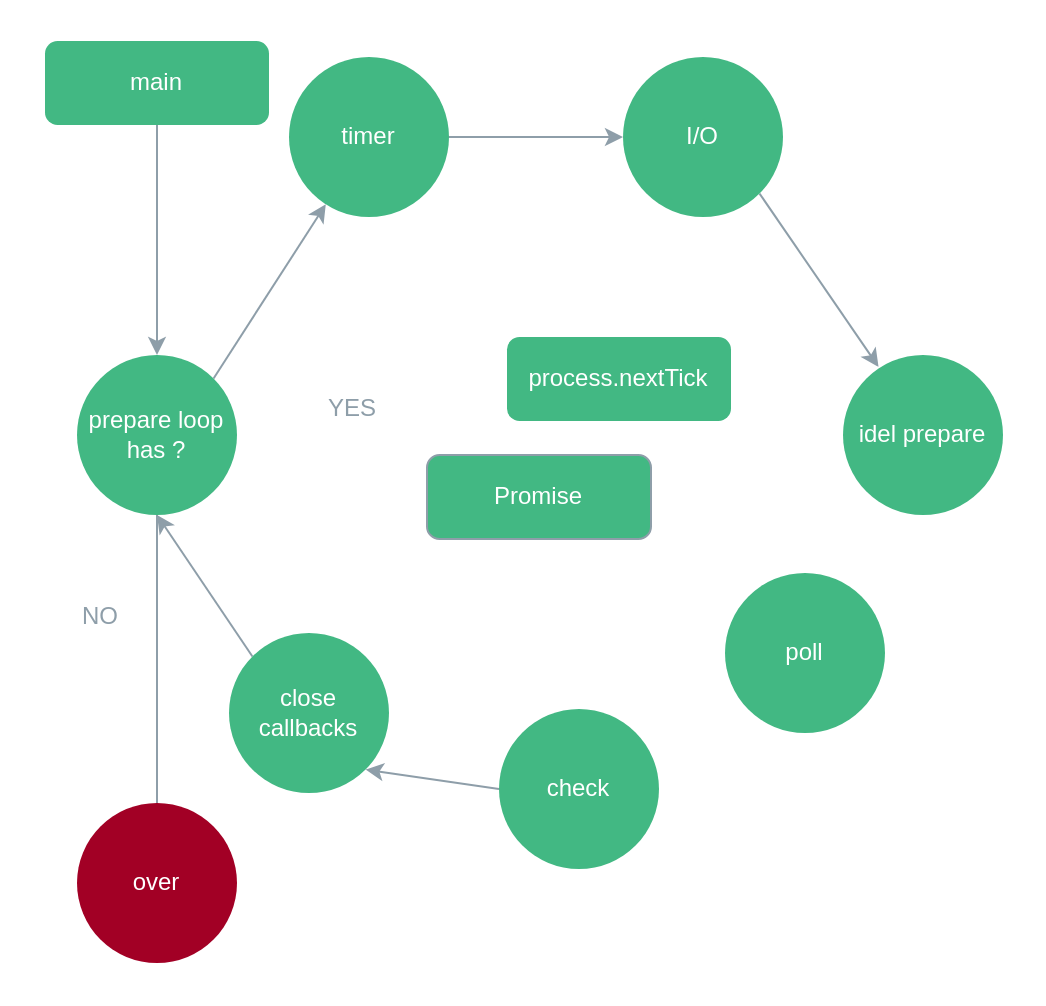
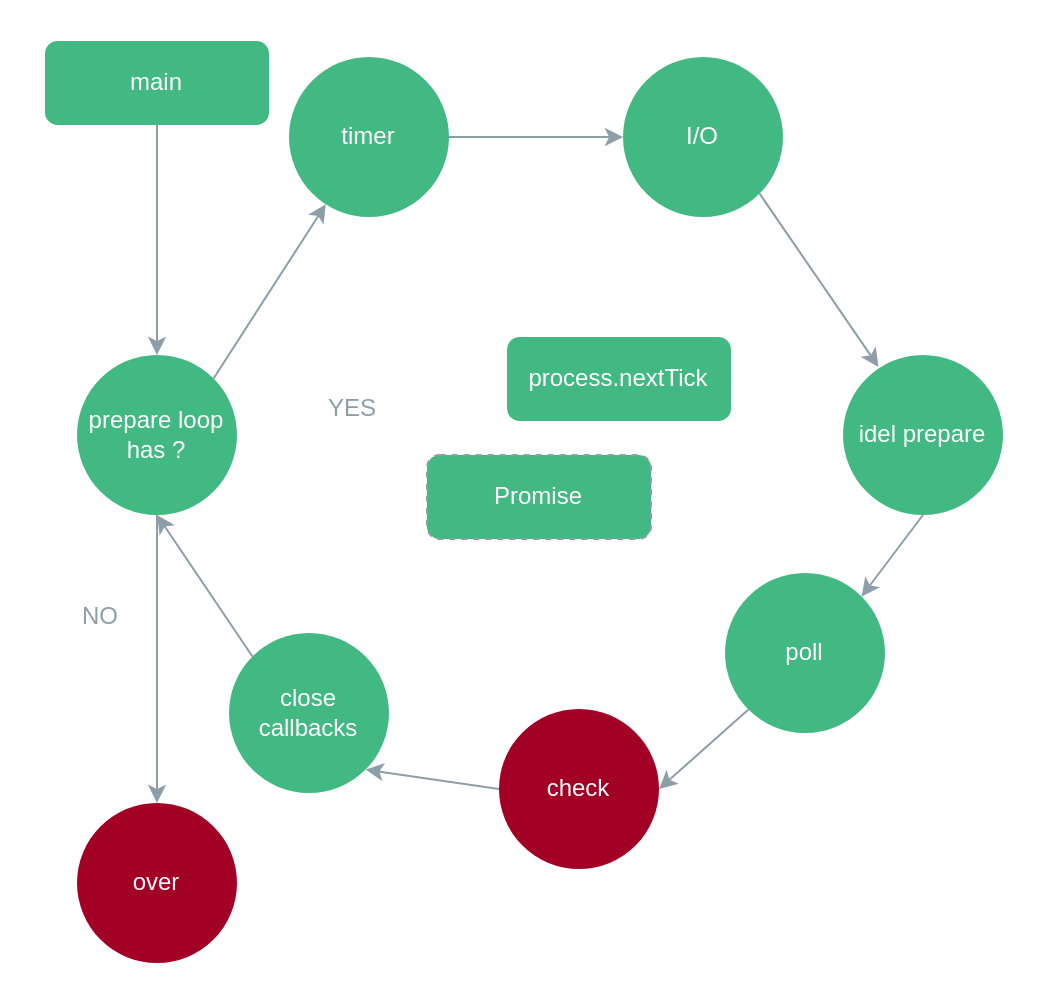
node "Promise": style solid -> dashed
edge "idel prepare" -> "poll": added
edge "poll" -> "check": added
node "check": fillcolor #42b883 -> #a20025
edge "prepare loop has ?" -- "over": arrowhead none -> classic
